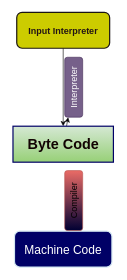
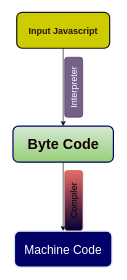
node "Input Interpreter": label "Input Interpreter" -> "Input Javascript"
edge "Byte Code" -> "Interpreter": now "Byte Code" -> "Machine Code"
node "Byte Code": shape rectangle -> rounded rectangle
